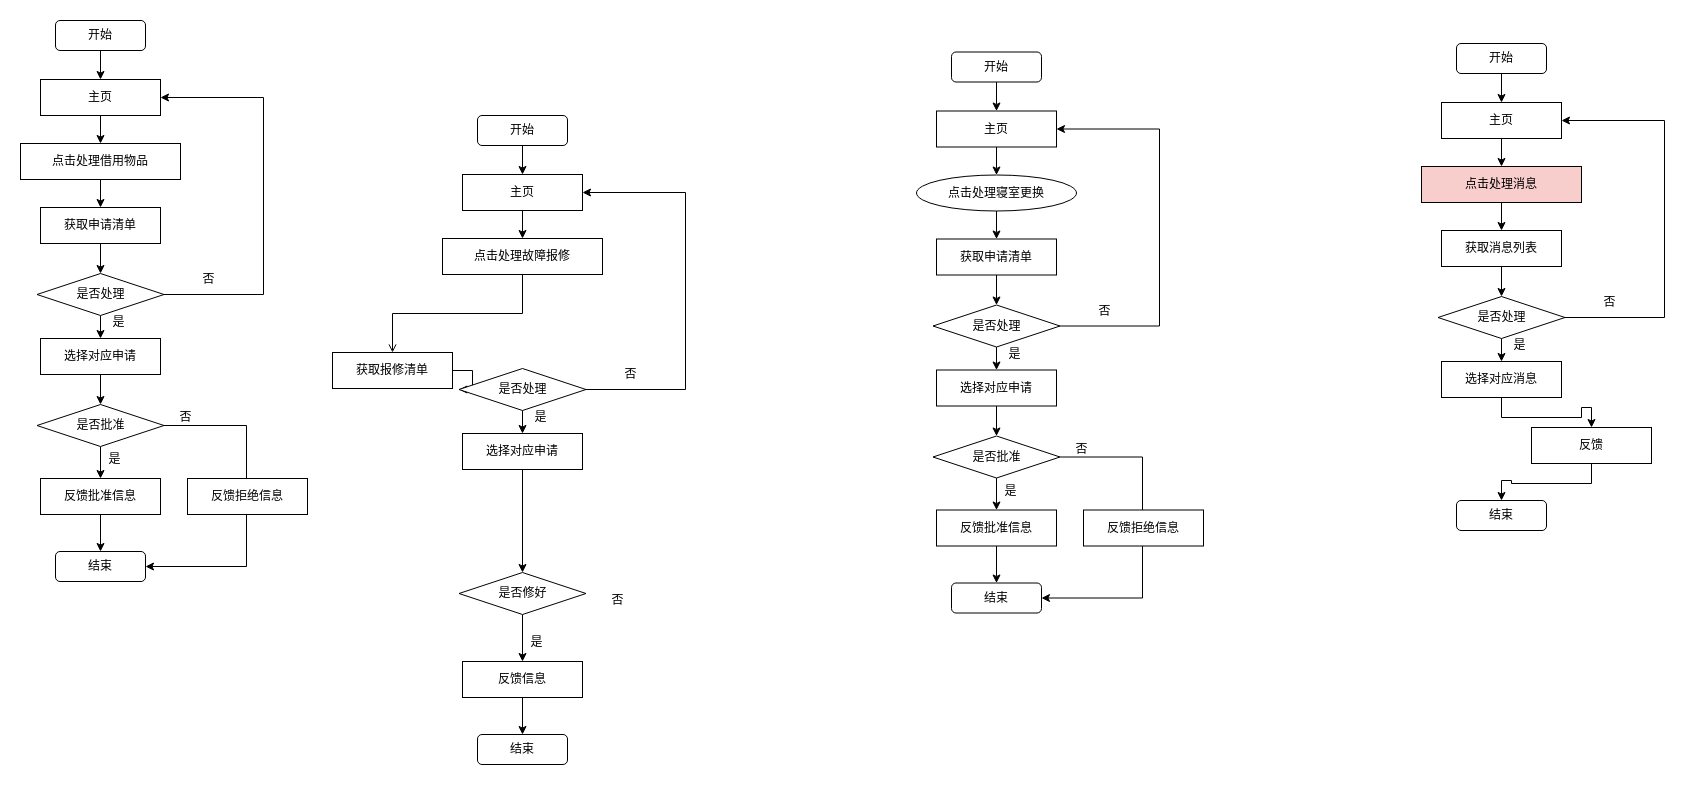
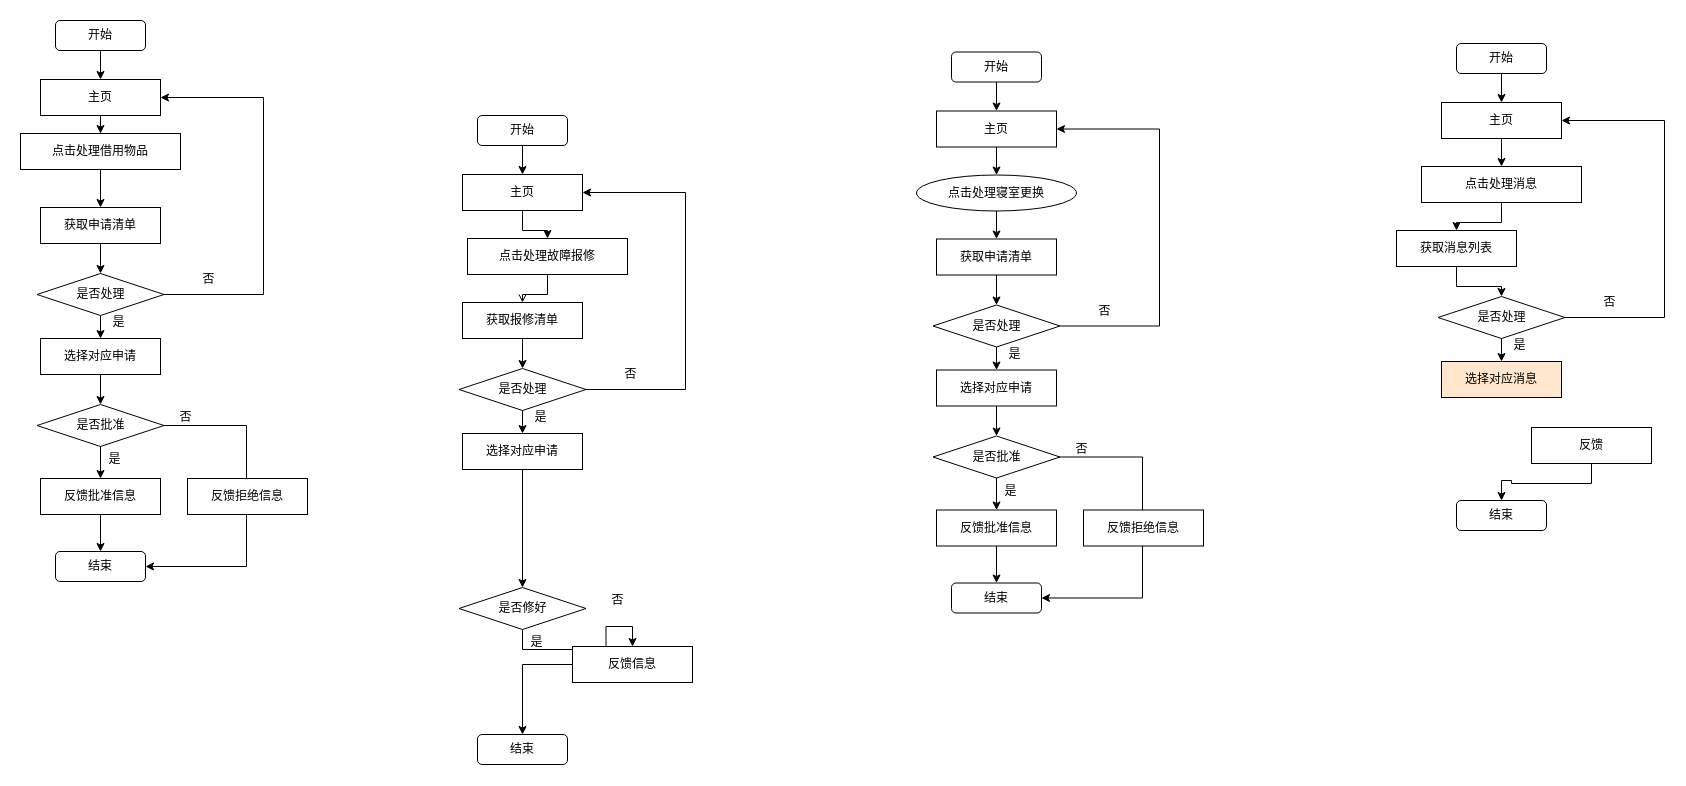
node "点击处理借用物品": moved (101, 162) -> (101, 152)
node "点击处理消息": fillcolor #f8cecc -> #ffffff
node "获取消息列表": moved (1502, 249) -> (1457, 249)
node "点击处理故障报修": moved (523, 257) -> (548, 257)
node "获取报修清单": moved (393, 371) -> (523, 321)
node "选择对应消息": fillcolor #ffffff -> #ffe6cc
edge "选择对应消息" -> "反馈": removed
node "是否修好": moved (523, 594) -> (523, 609)
node "反馈信息": moved (523, 680) -> (633, 665)
